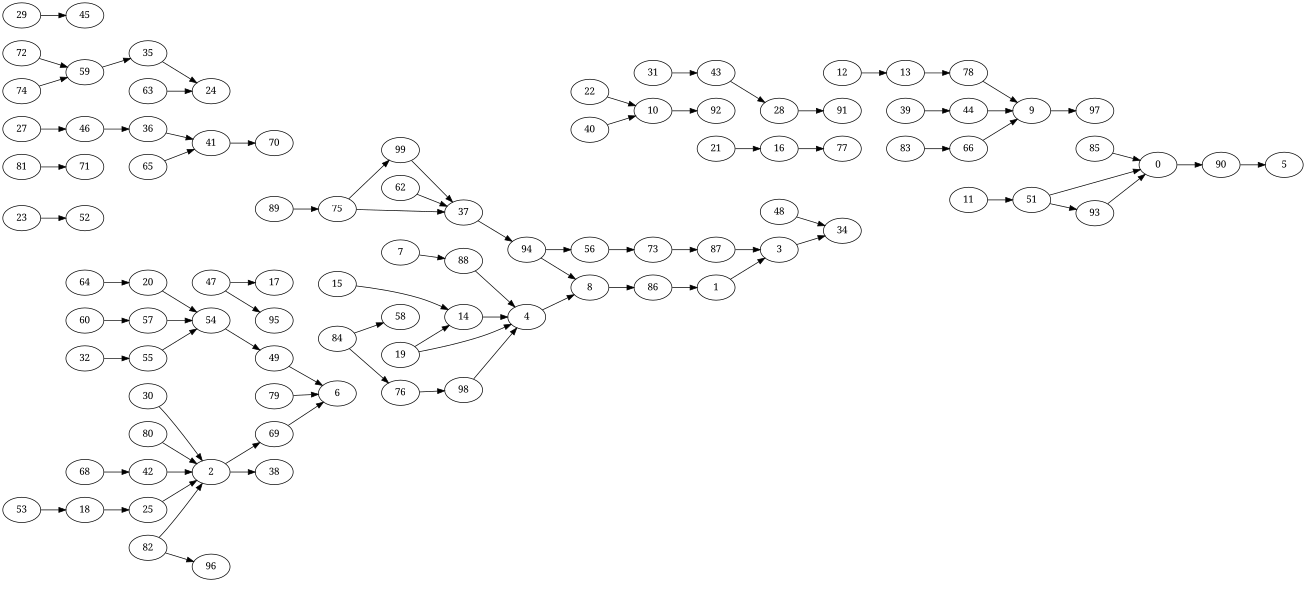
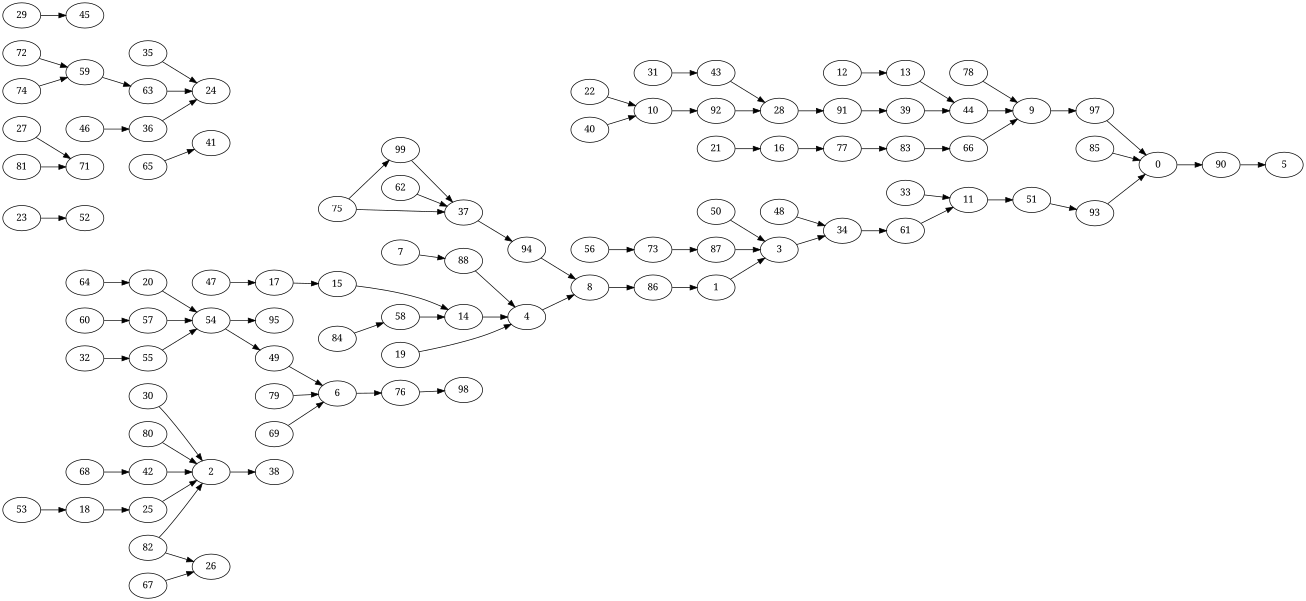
edge "59" -> "35": now "59" -> "63"
edge "13" -> "78": now "13" -> "44"
edge "92" -> "28": added
edge "91" -> "39": added
edge "27" -> "46": now "27" -> "71"
edge "36" -> "41": now "36" -> "24"
node "70": removed
edge "77" -> "83": added
edge "51" -> "0": now "97" -> "0"
node "33": added
node "89": removed
node "50": added
node "61": added
edge "94" -> "56": removed
edge "17" -> "15": added
edge "47" -> "95": now "54" -> "95"
edge "19" -> "14": now "58" -> "14"
edge "98" -> "4": removed
edge "84" -> "76": now "6" -> "76"
edge "2" -> "69": removed
node "96": label "96" -> "26"
node "67": added
